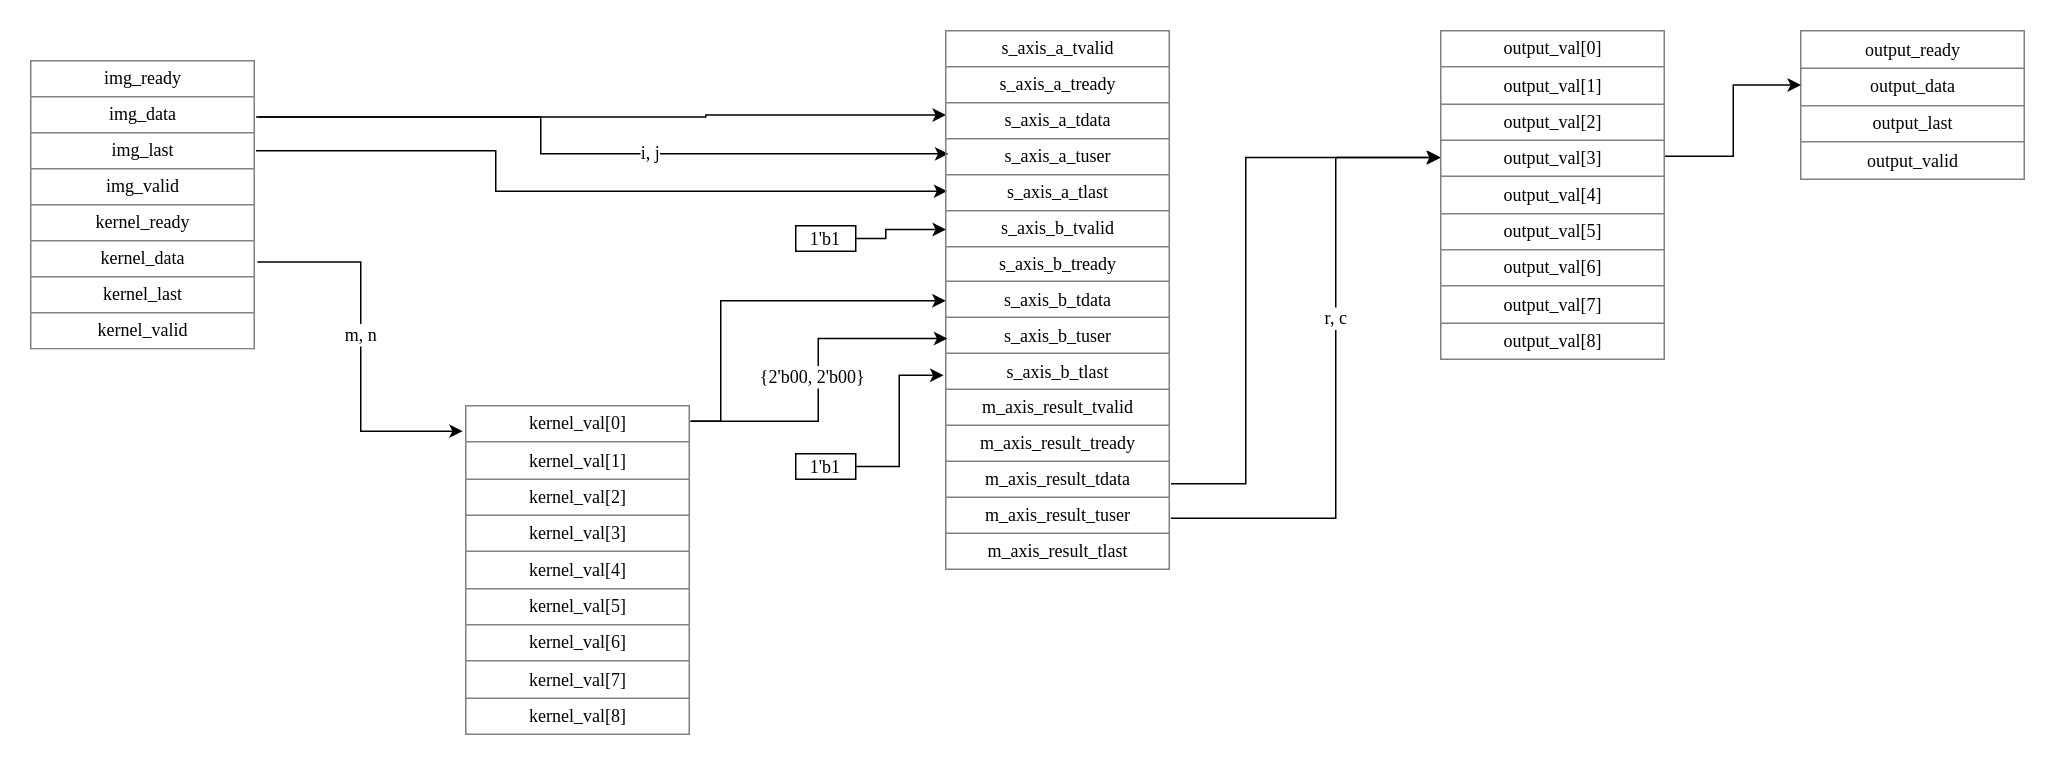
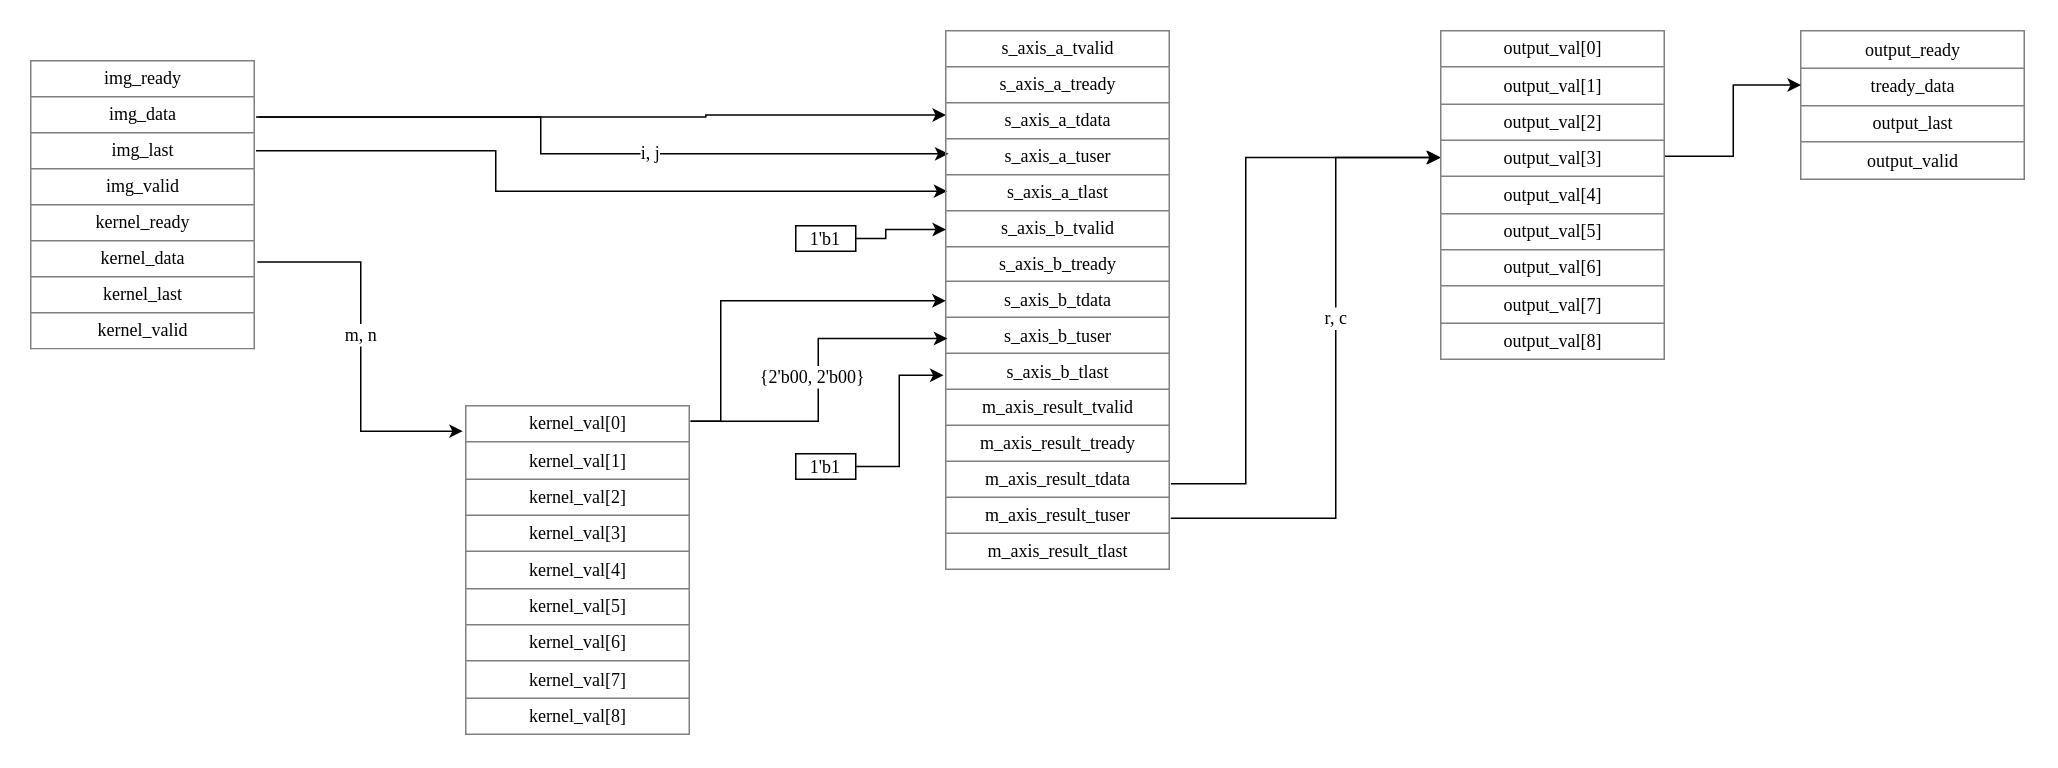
node "output_ready output_data output_last output_valid": label "output_ready output_data output_last output_valid" -> "output_ready tready_data output_last output_valid"
